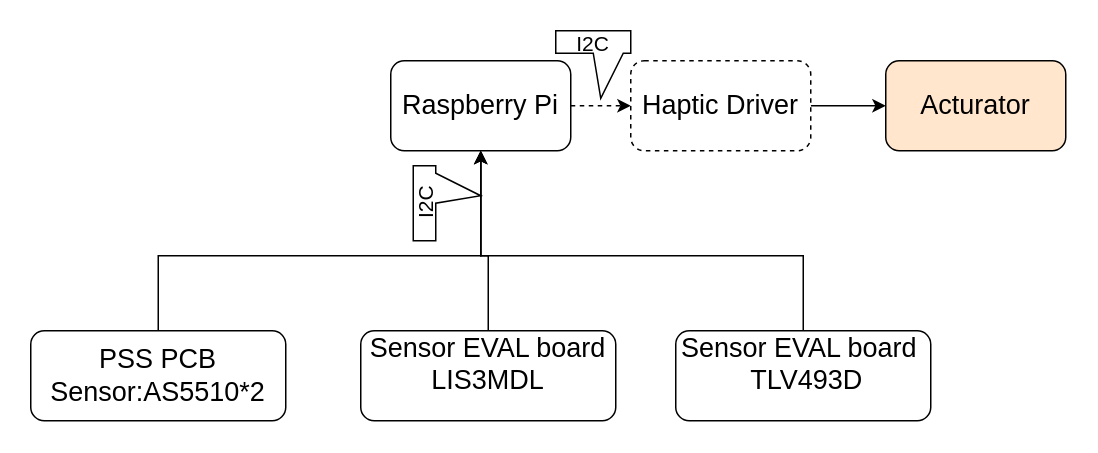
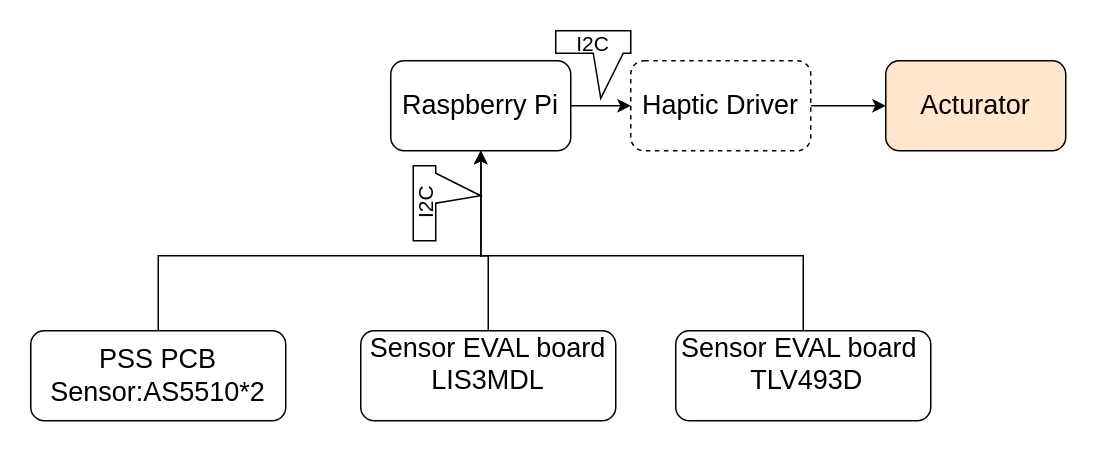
edge "Raspberry Pi" -> "Haptic Driver": style dashed -> solid
